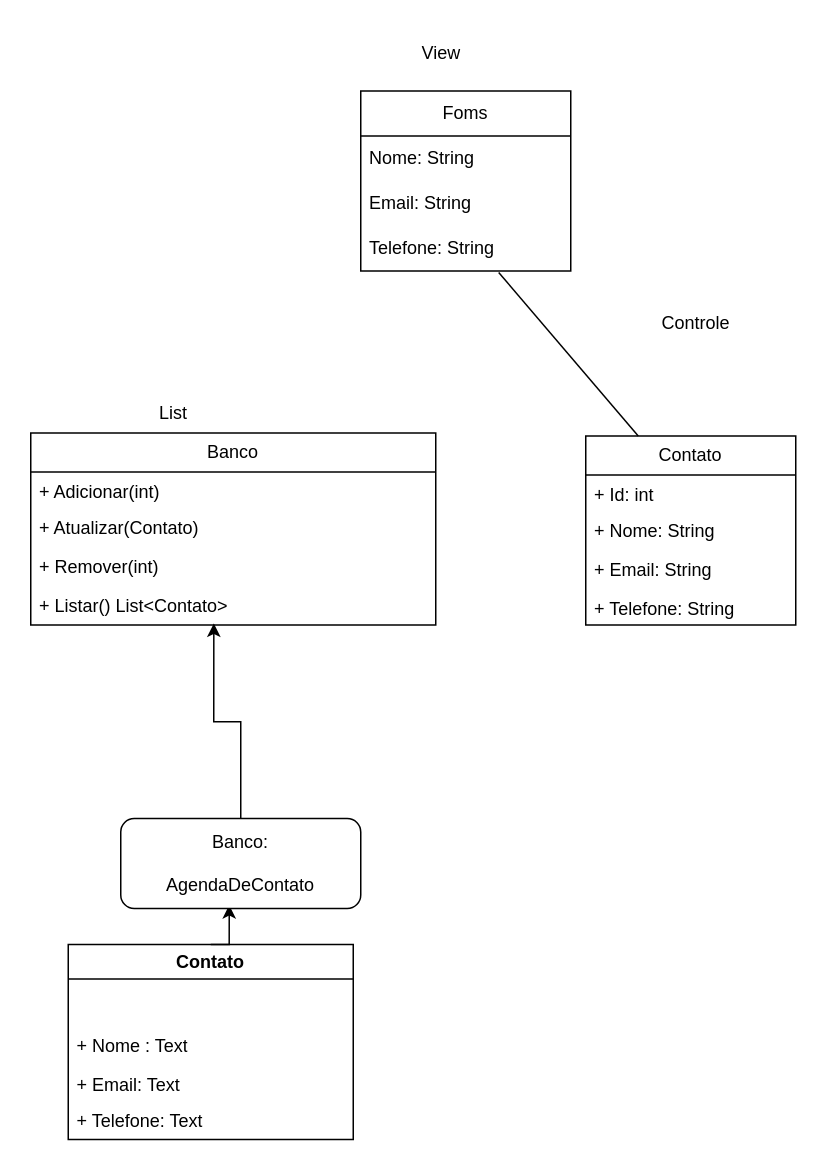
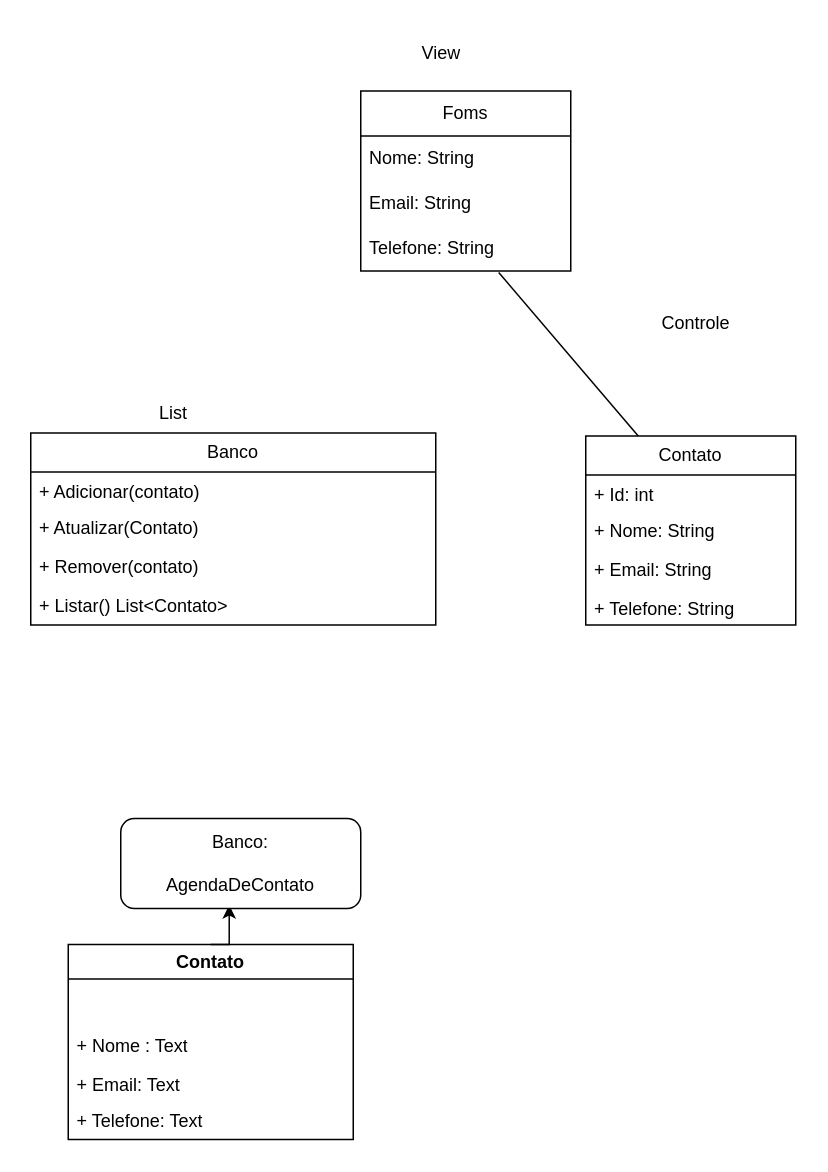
node "+ Adicionar(int)": label "+ Adicionar(int)" -> "+ Adicionar(contato)"
node "+ Remover(int)": label "+ Remover(int)" -> "+ Remover(contato)"
edge "Banco: AgendaDeContato" -> "+ Listar() List<Contato>": removed
